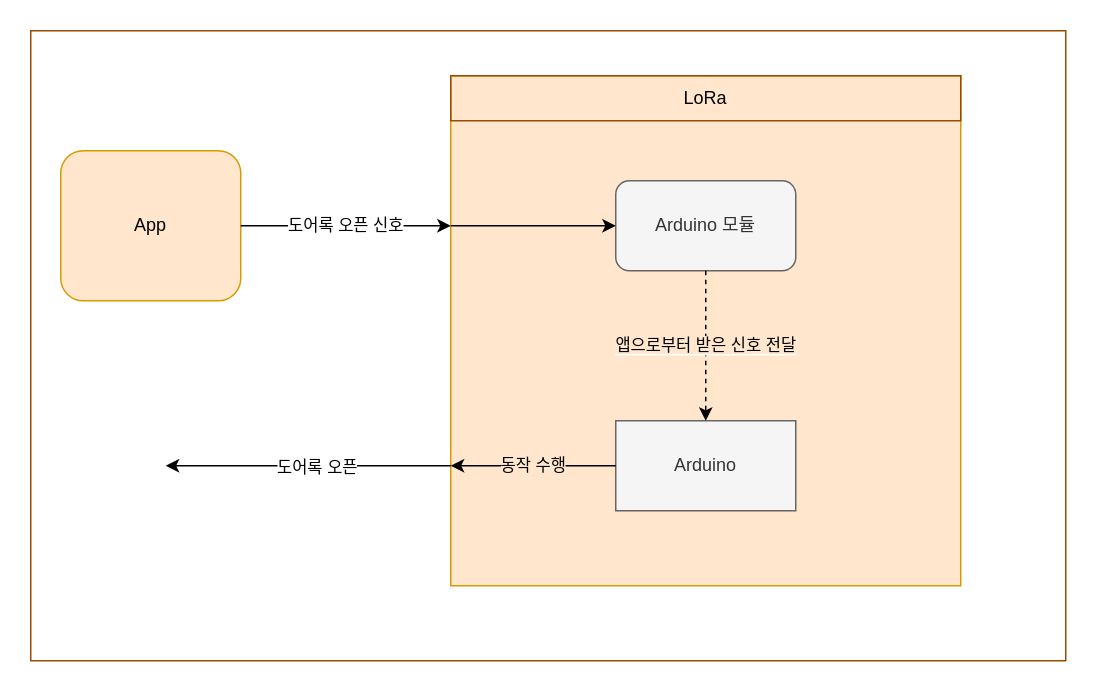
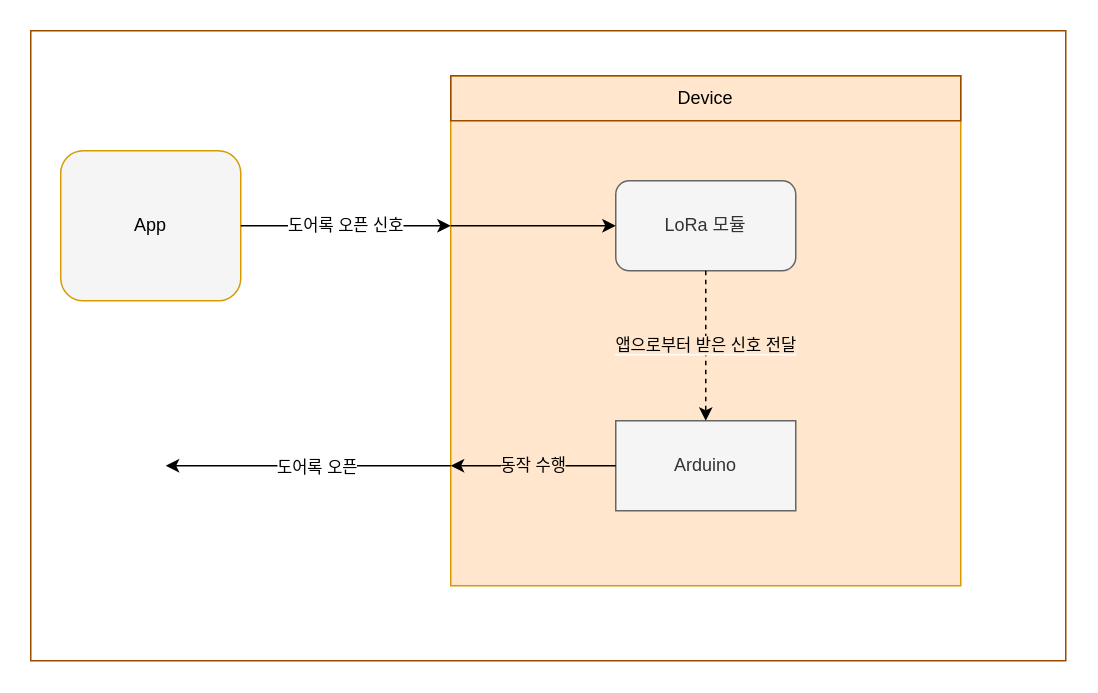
node "LoRa": label "LoRa" -> "Device"
node "App": fillcolor #ffe6cc -> #f5f5f5
node "Arduino 모듈": label "Arduino 모듈" -> "LoRa 모듈"
